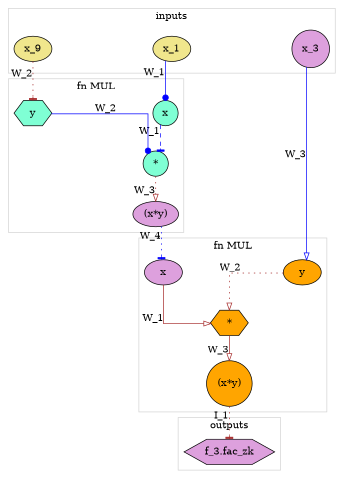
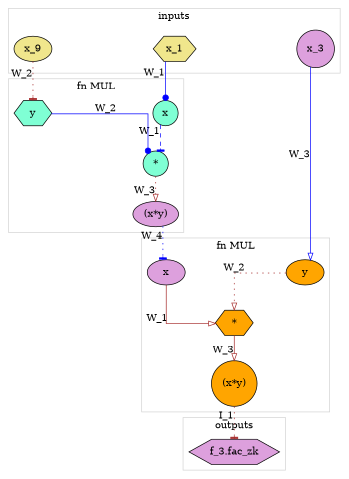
node "x_1": shape ellipse -> hexagon
